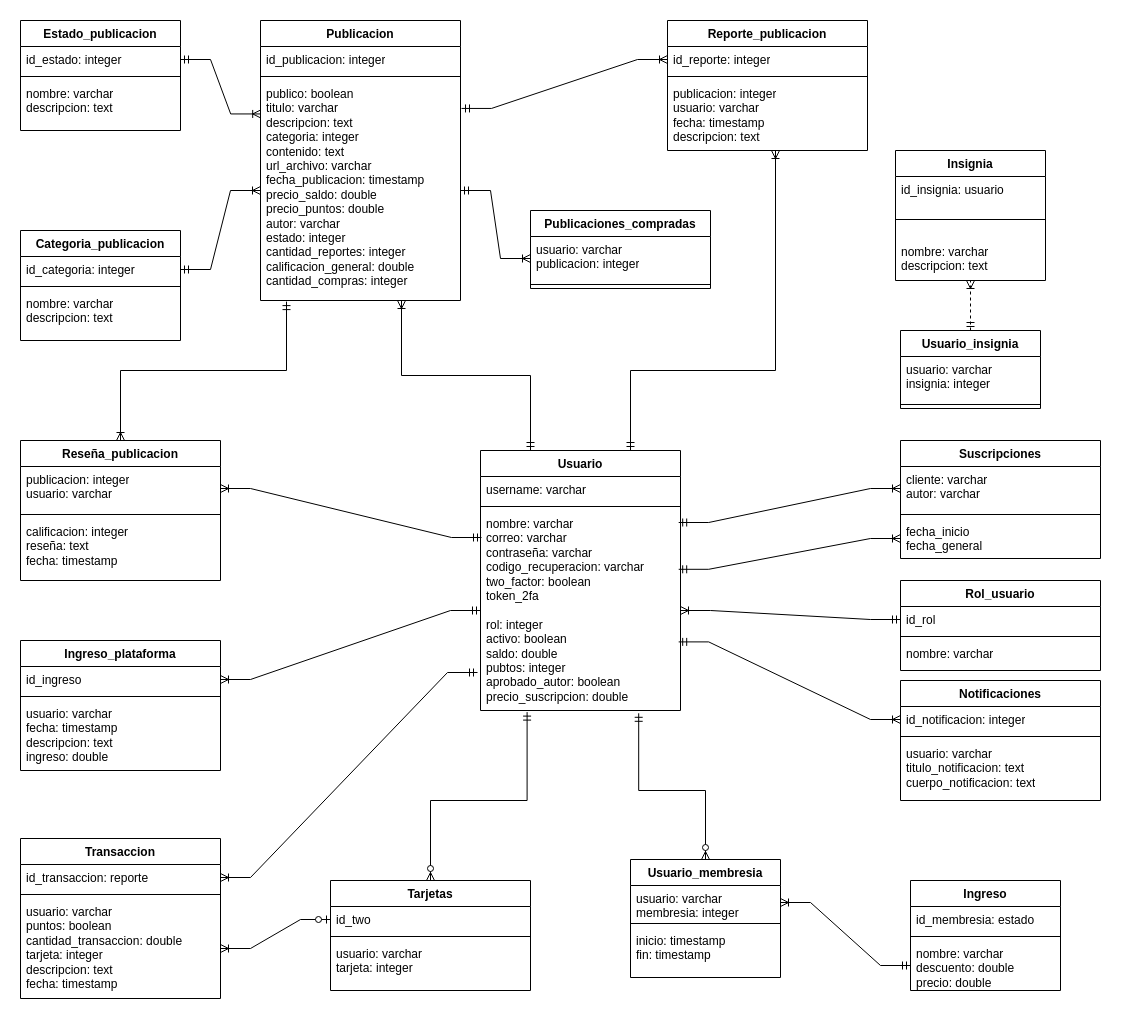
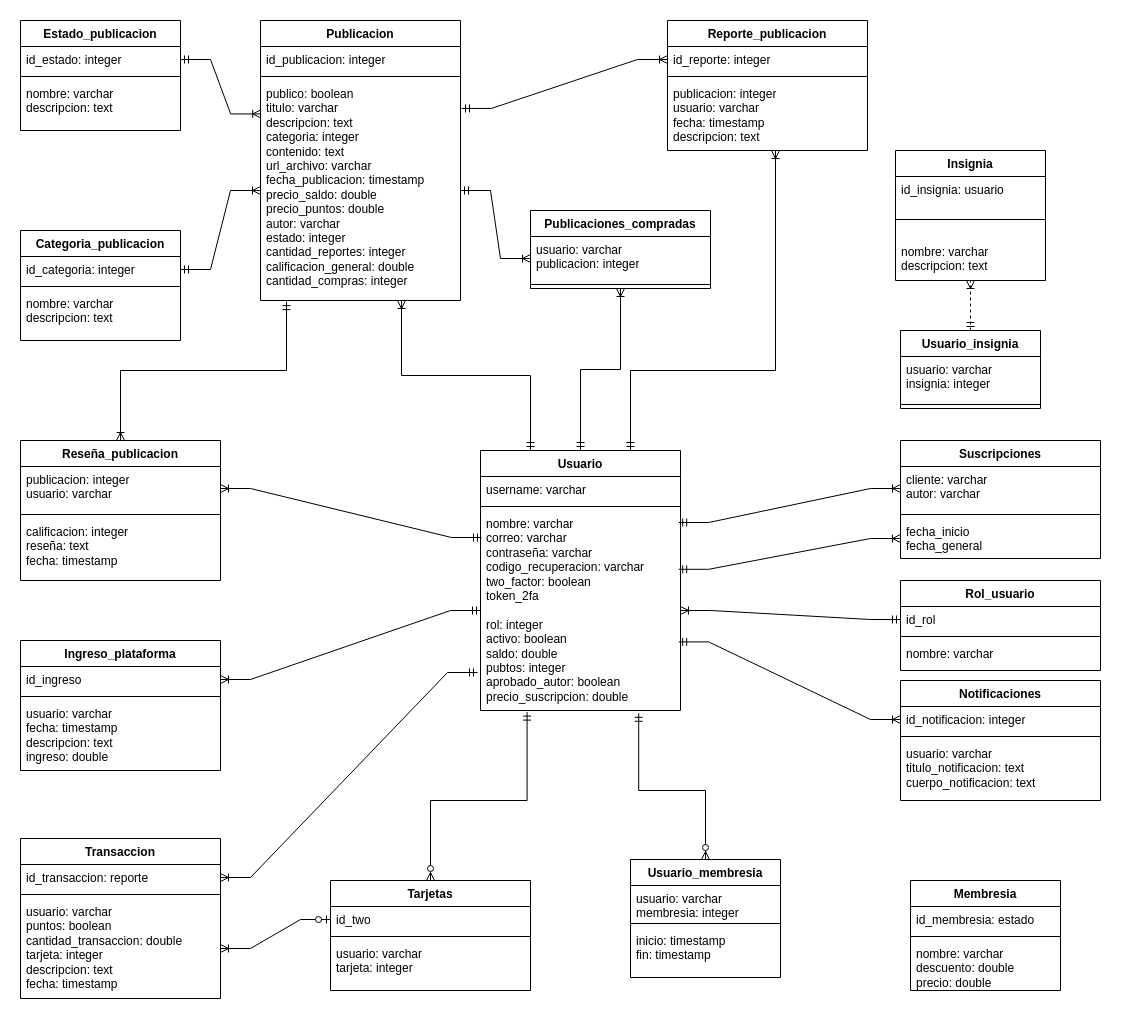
edge "Publicaciones_compradas" -- "Usuario": added
node "Ingreso": label "Ingreso" -> "Membresia"
edge "usuario: varchar membresia: integer" -- "nombre: varchar descuento: double precio: double": removed
